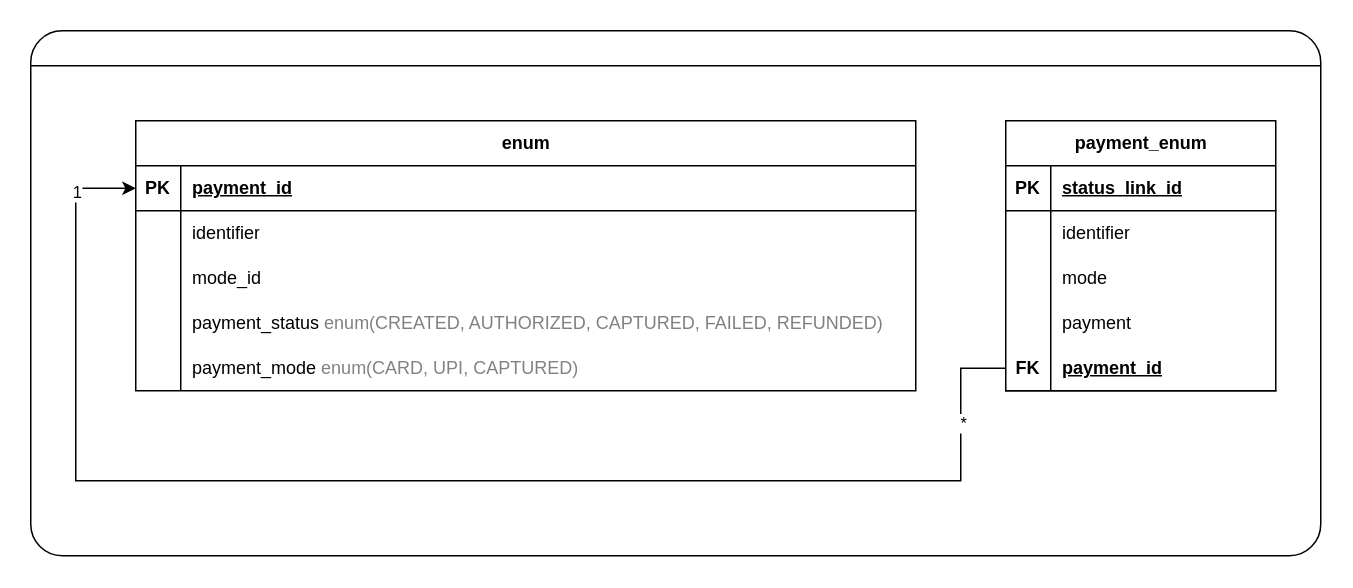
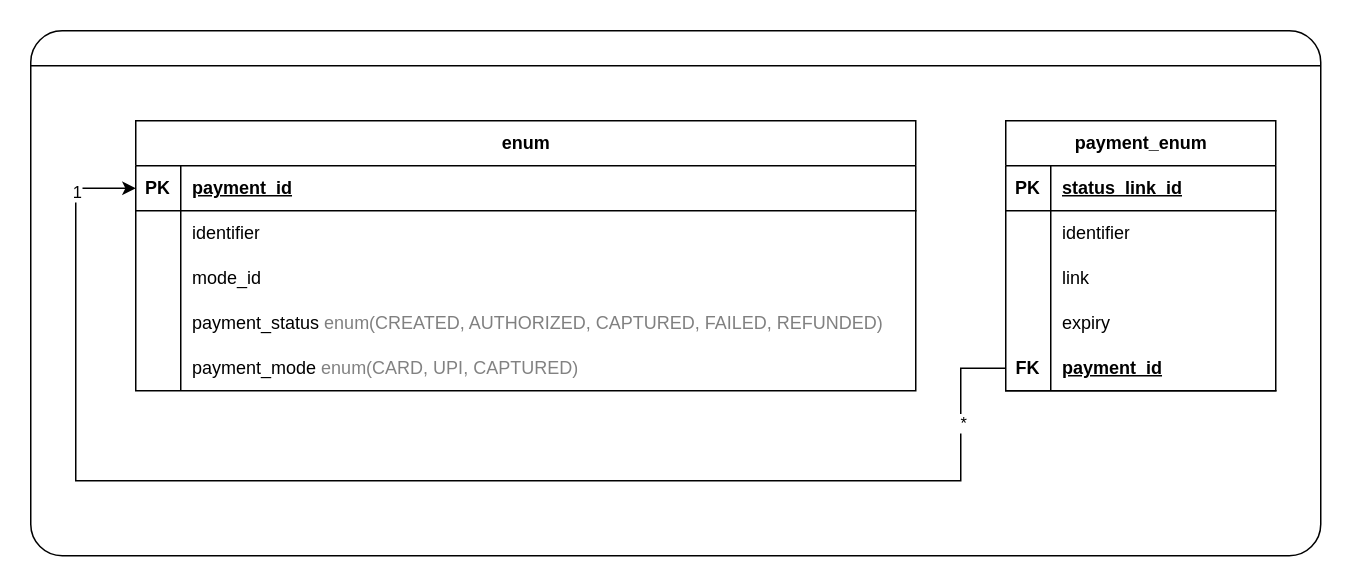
node "mode": label "mode" -> "link"
node "payment": label "payment" -> "expiry"
